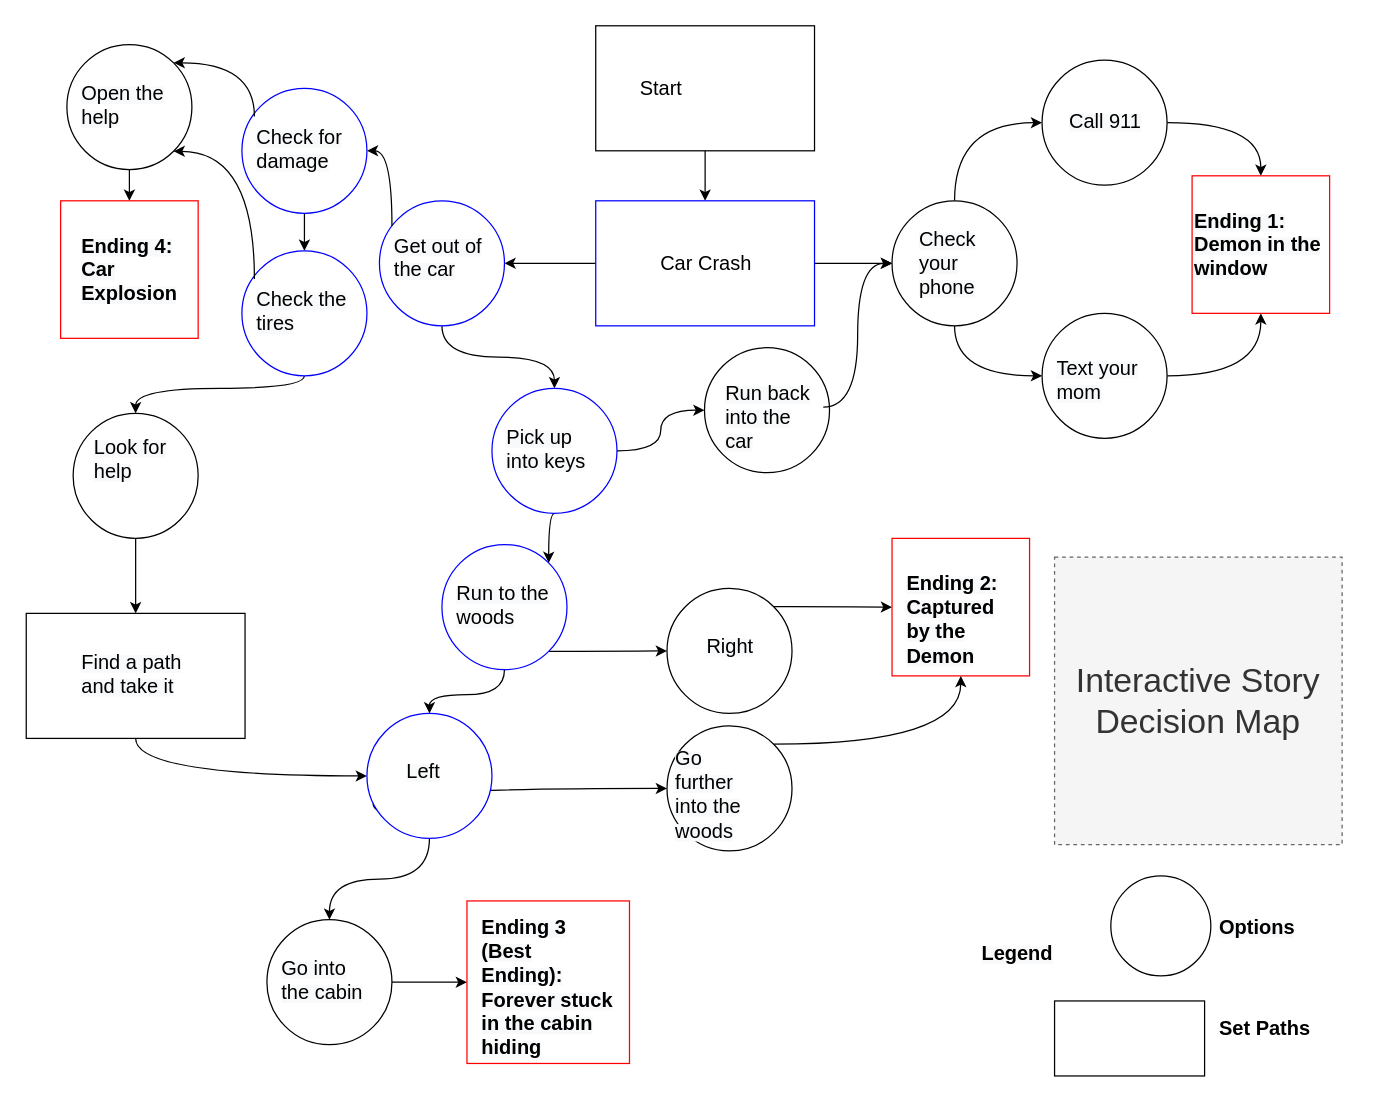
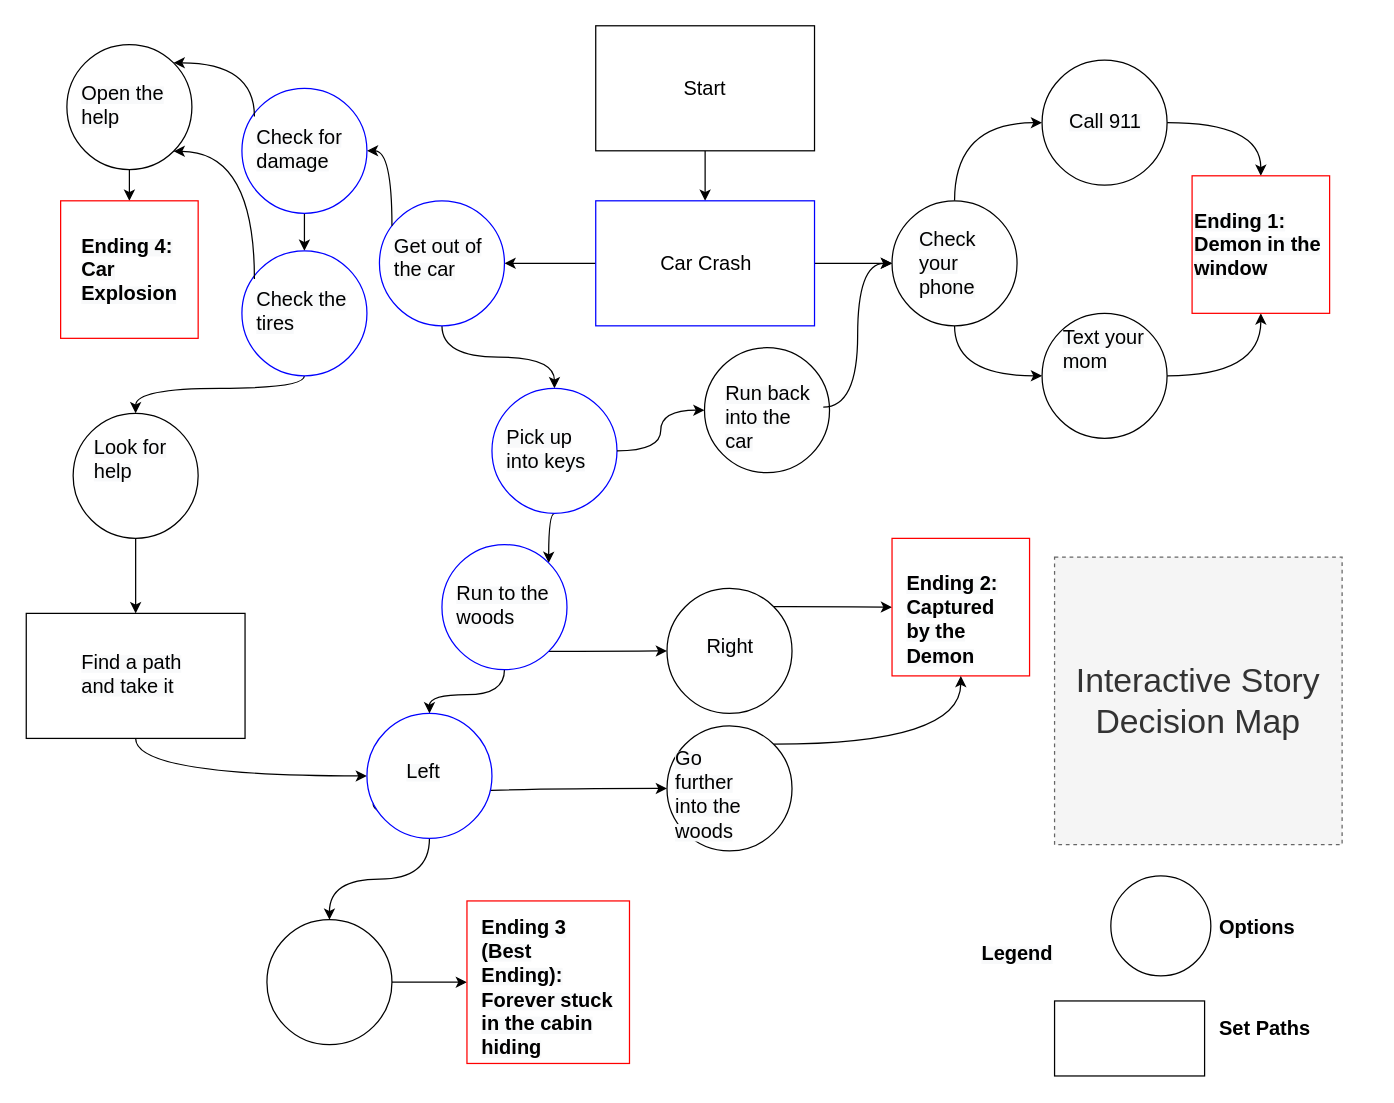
node "Start": moved (661, 88) -> (704, 88)
node "Text your mom": moved (1104, 380) -> (1111, 349)
node "Go into the cabin": removed
